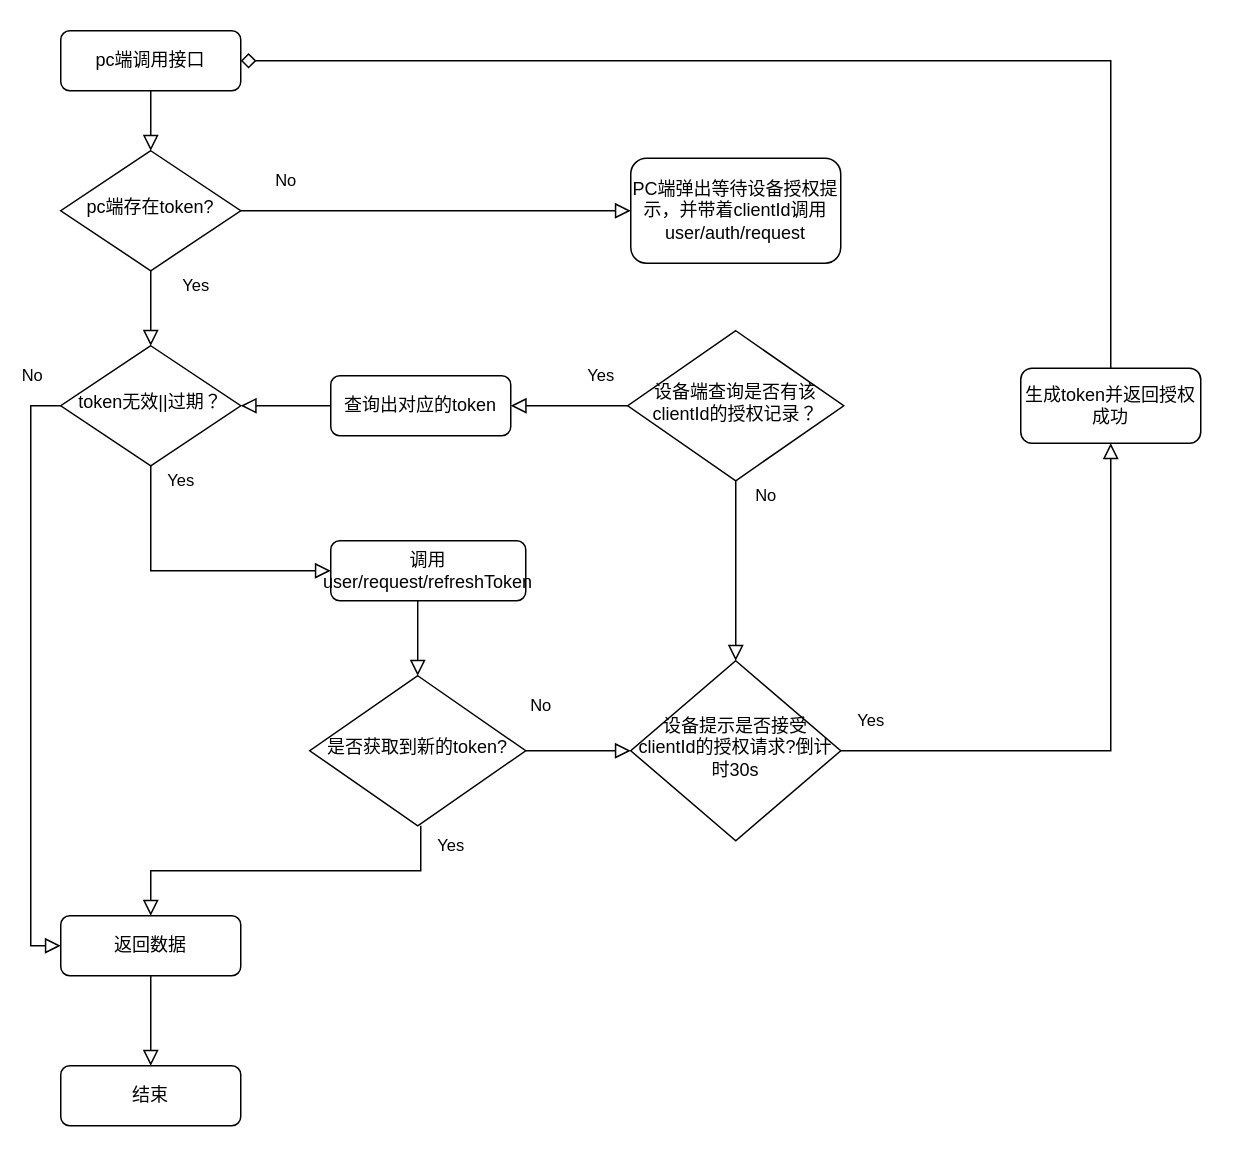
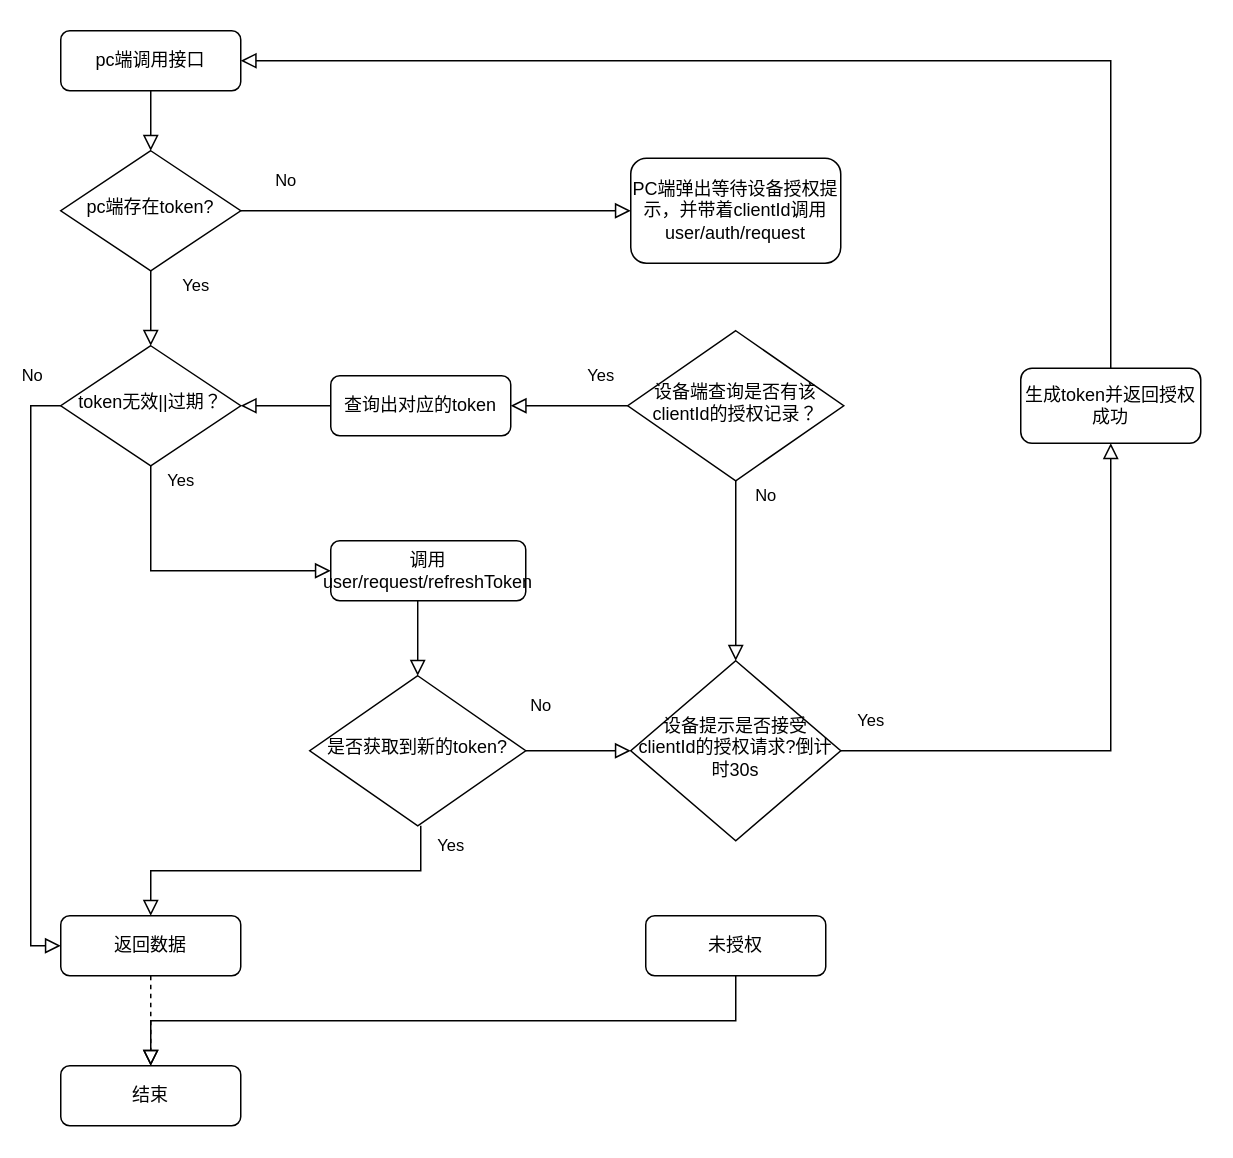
edge "生成token并返回授权成功" -> "pc端调用接口": arrowhead diamond -> block
node "未授权": added
edge "返回数据" -> "结束": style solid -> dashed
edge "未授权" -> "结束": added
